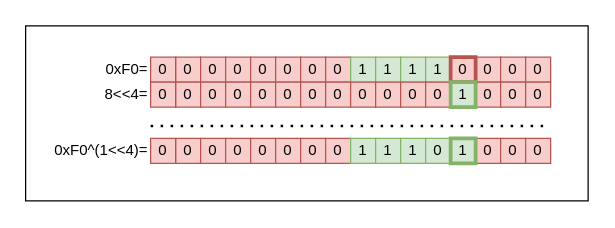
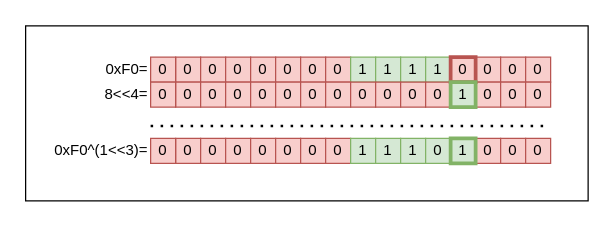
node "0xF0^(1<<4)=": label "0xF0^(1<<4)=" -> "0xF0^(1<<3)="
